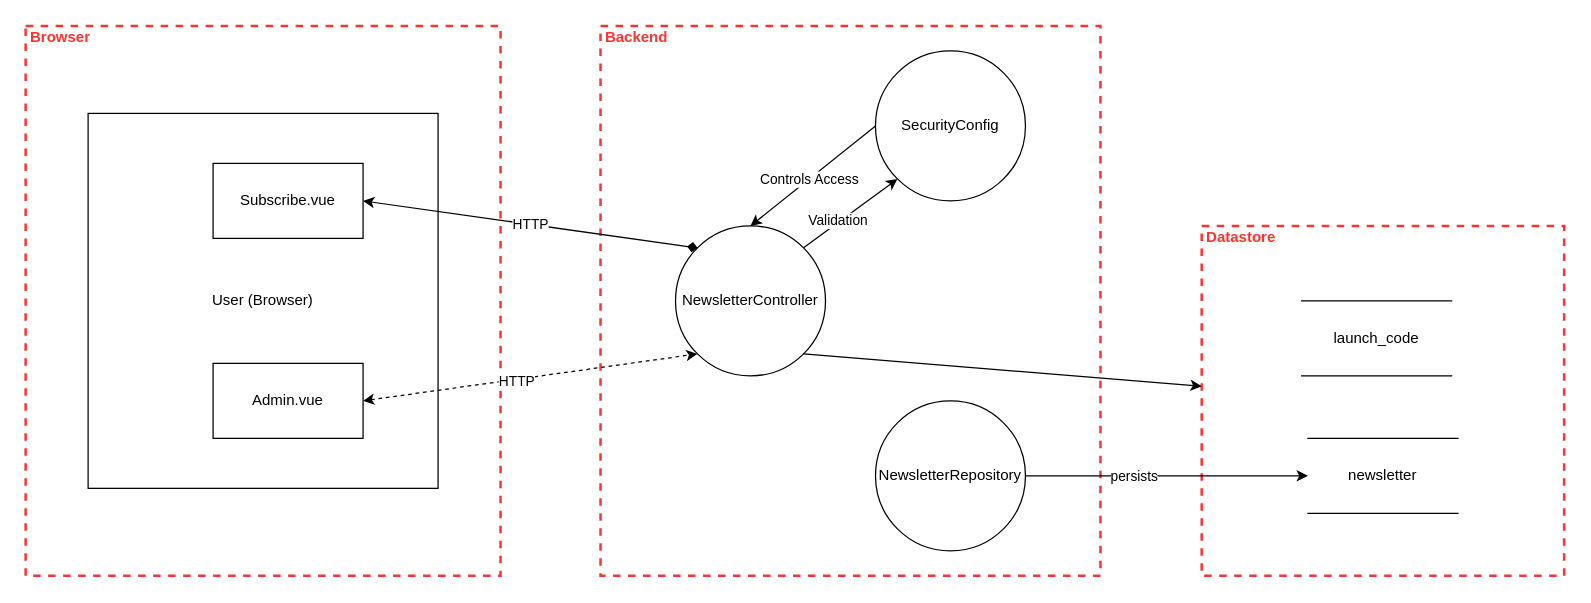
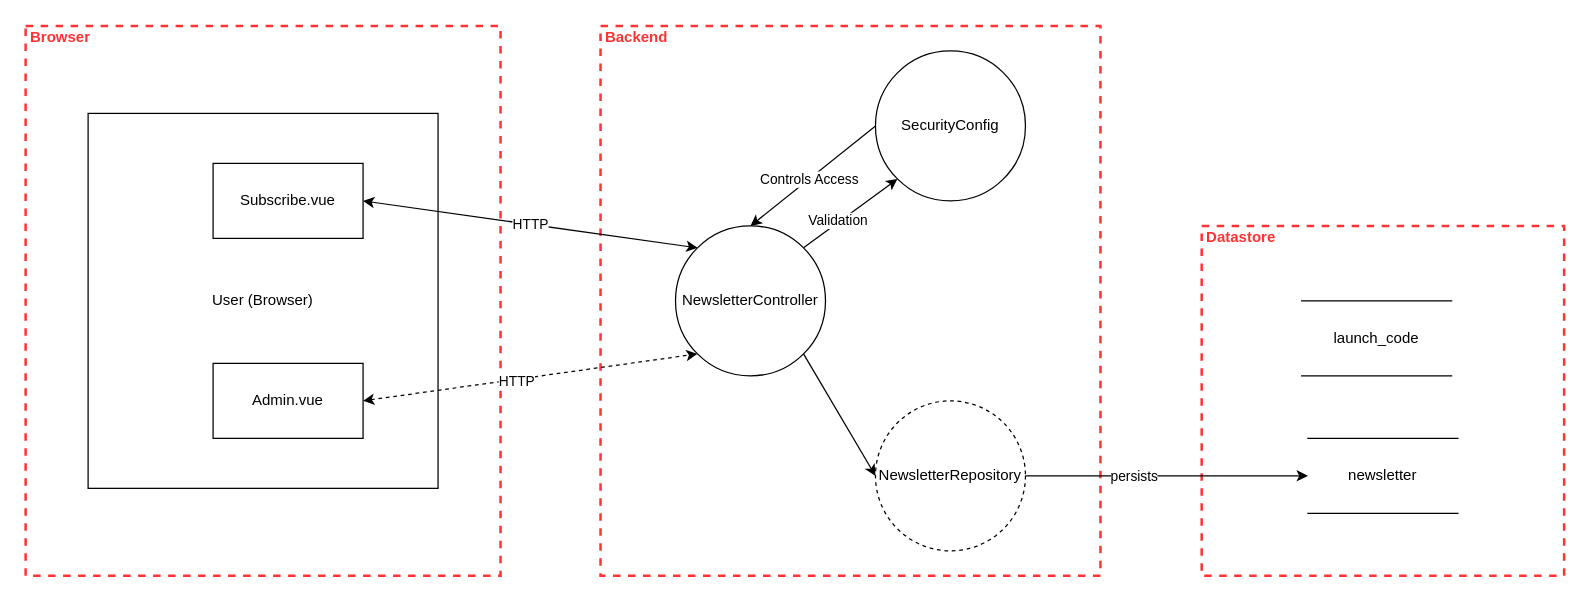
edge "Subscribe.vue" -- "NewsletterController": arrowhead diamond -> classic
edge "NewsletterController" -> "Datastore": now "NewsletterController" -> "NewsletterRepository"
node "NewsletterRepository": style solid -> dashed
